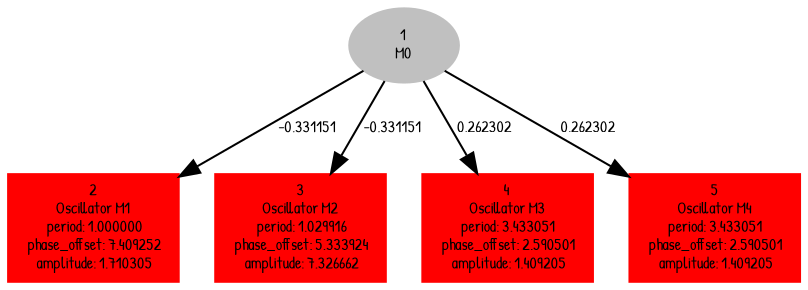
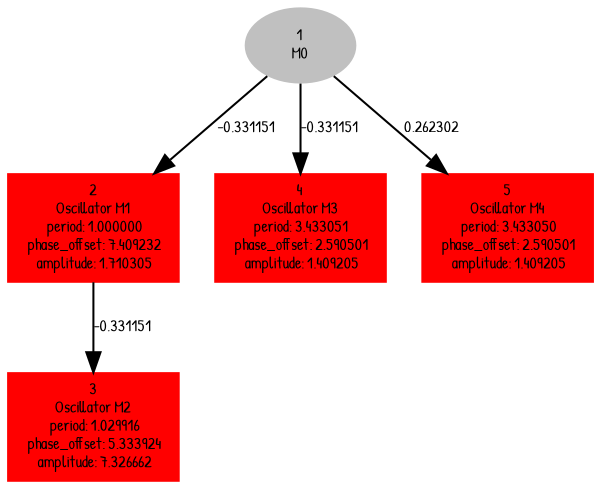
edge "1" -> "3": now "2" -> "3"
edge "1" -> "4": label "0.262302 " -> "-0.331151 "
node "5": text "period: 3.433051" -> "period: 3.433050"
node "2": text "phase_offset: 7.409252" -> "phase_offset: 7.409232"
